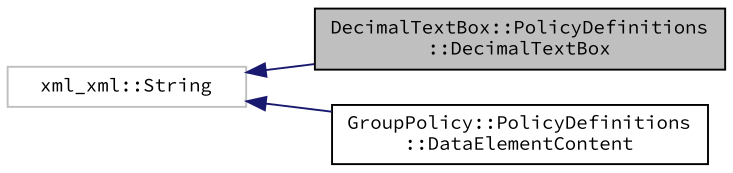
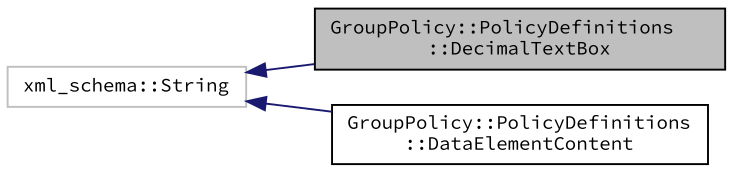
node "DecimalTextBox::PolicyDefinitions ::DecimalTextBox": label "DecimalTextBox::PolicyDefinitions ::DecimalTextBox" -> "GroupPolicy::PolicyDefinitions ::DecimalTextBox"
node "xml_xml::String": label "xml_xml::String" -> "xml_schema::String"
